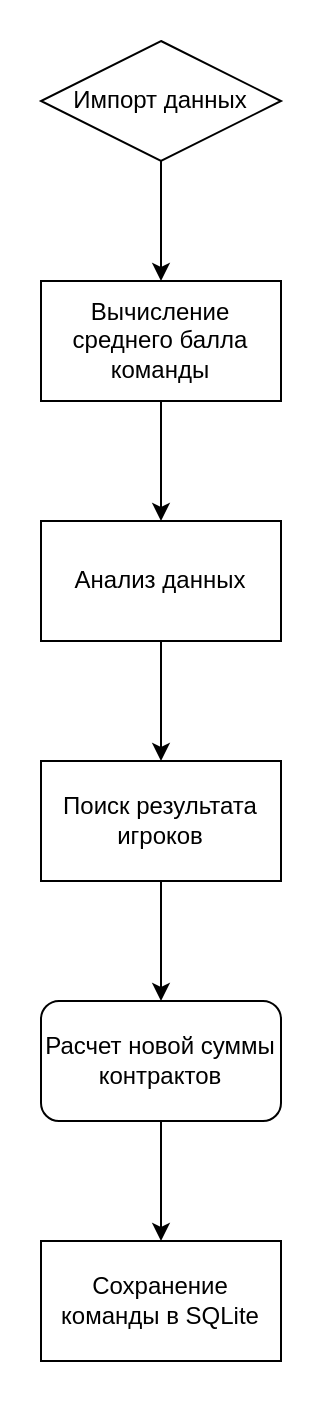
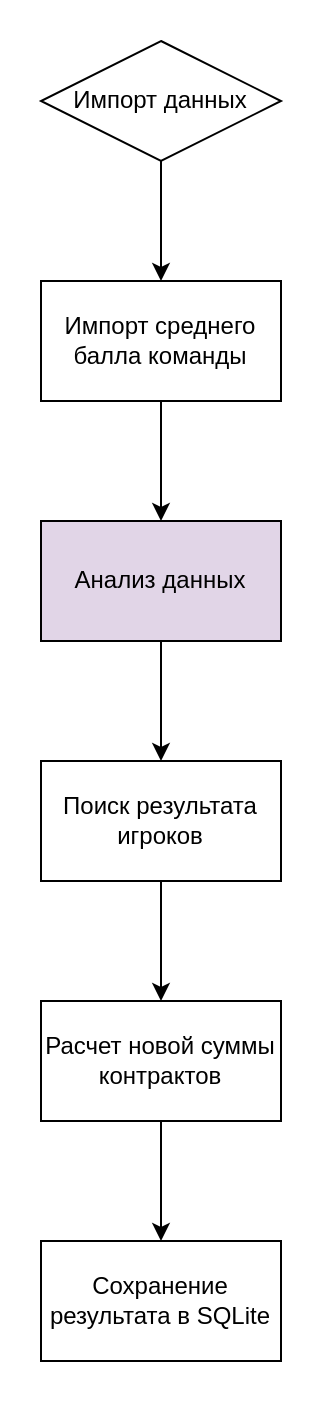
node "Вычисление среднего балла команды": label "Вычисление среднего балла команды" -> "Импорт среднего балла команды"
node "Анализ данных": fillcolor #ffffff -> #e1d5e7
node "Расчет новой суммы контрактов": shape rounded rectangle -> rectangle
node "Сохранение команды в SQLite": label "Сохранение команды в SQLite" -> "Сохранение результата в SQLite"
